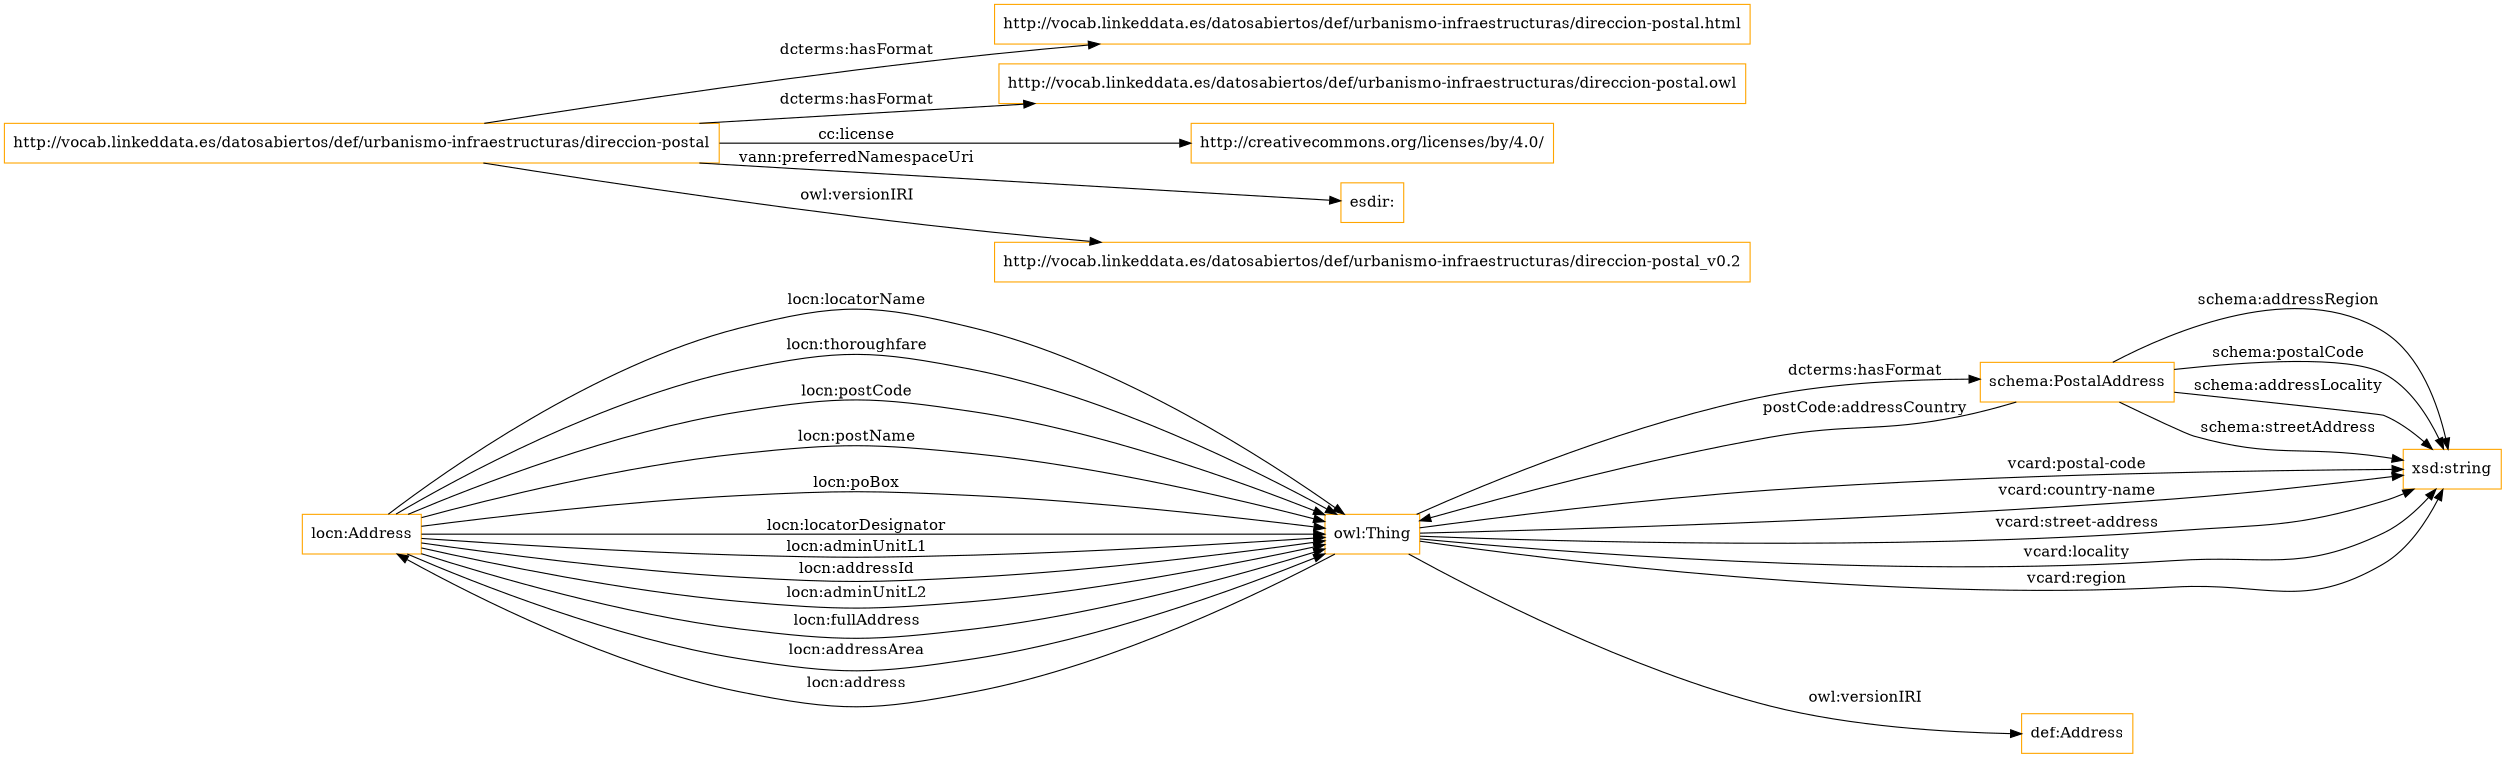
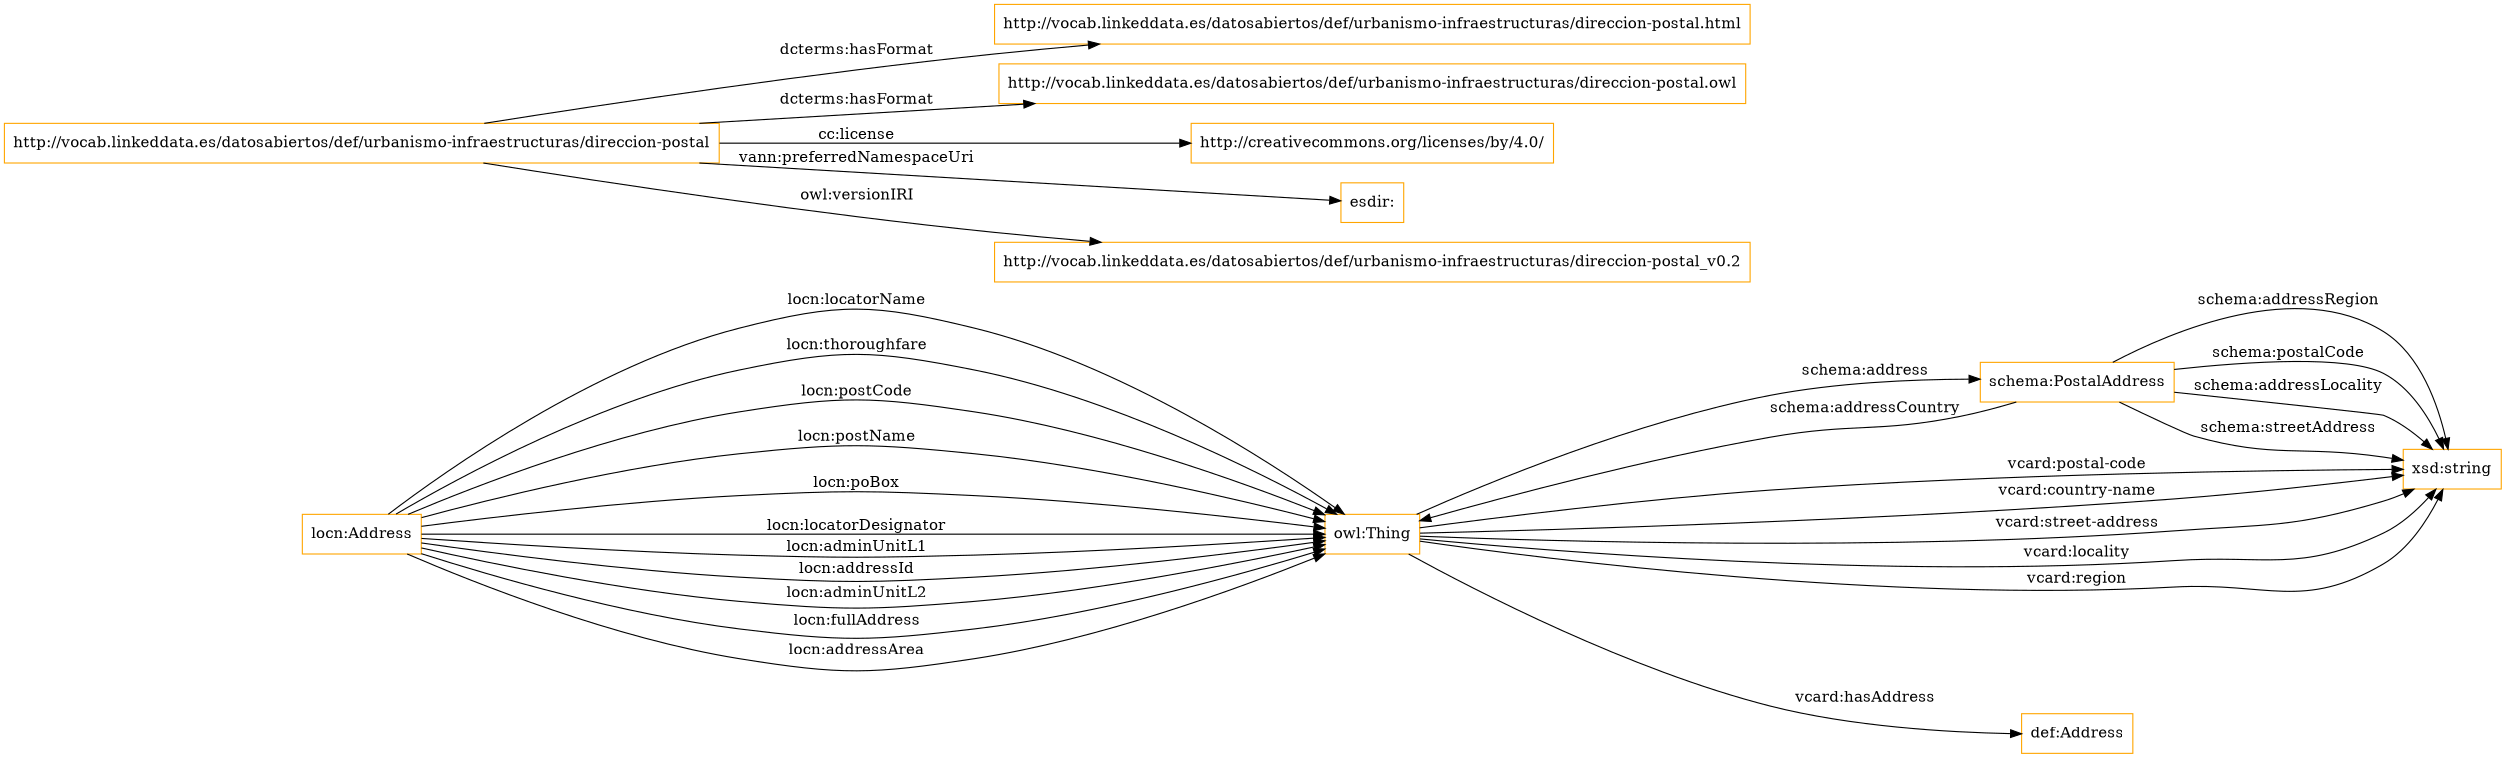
edge "owl:Thing" -> "schema:PostalAddress": label "dcterms:hasFormat" -> "schema:address"
edge "schema:PostalAddress" -> "owl:Thing": label "postCode:addressCountry" -> "schema:addressCountry"
edge "owl:Thing" -> "def:Address": label "owl:versionIRI" -> "vcard:hasAddress"
edge "owl:Thing" -> "locn:Address": removed, label "locn:address"
